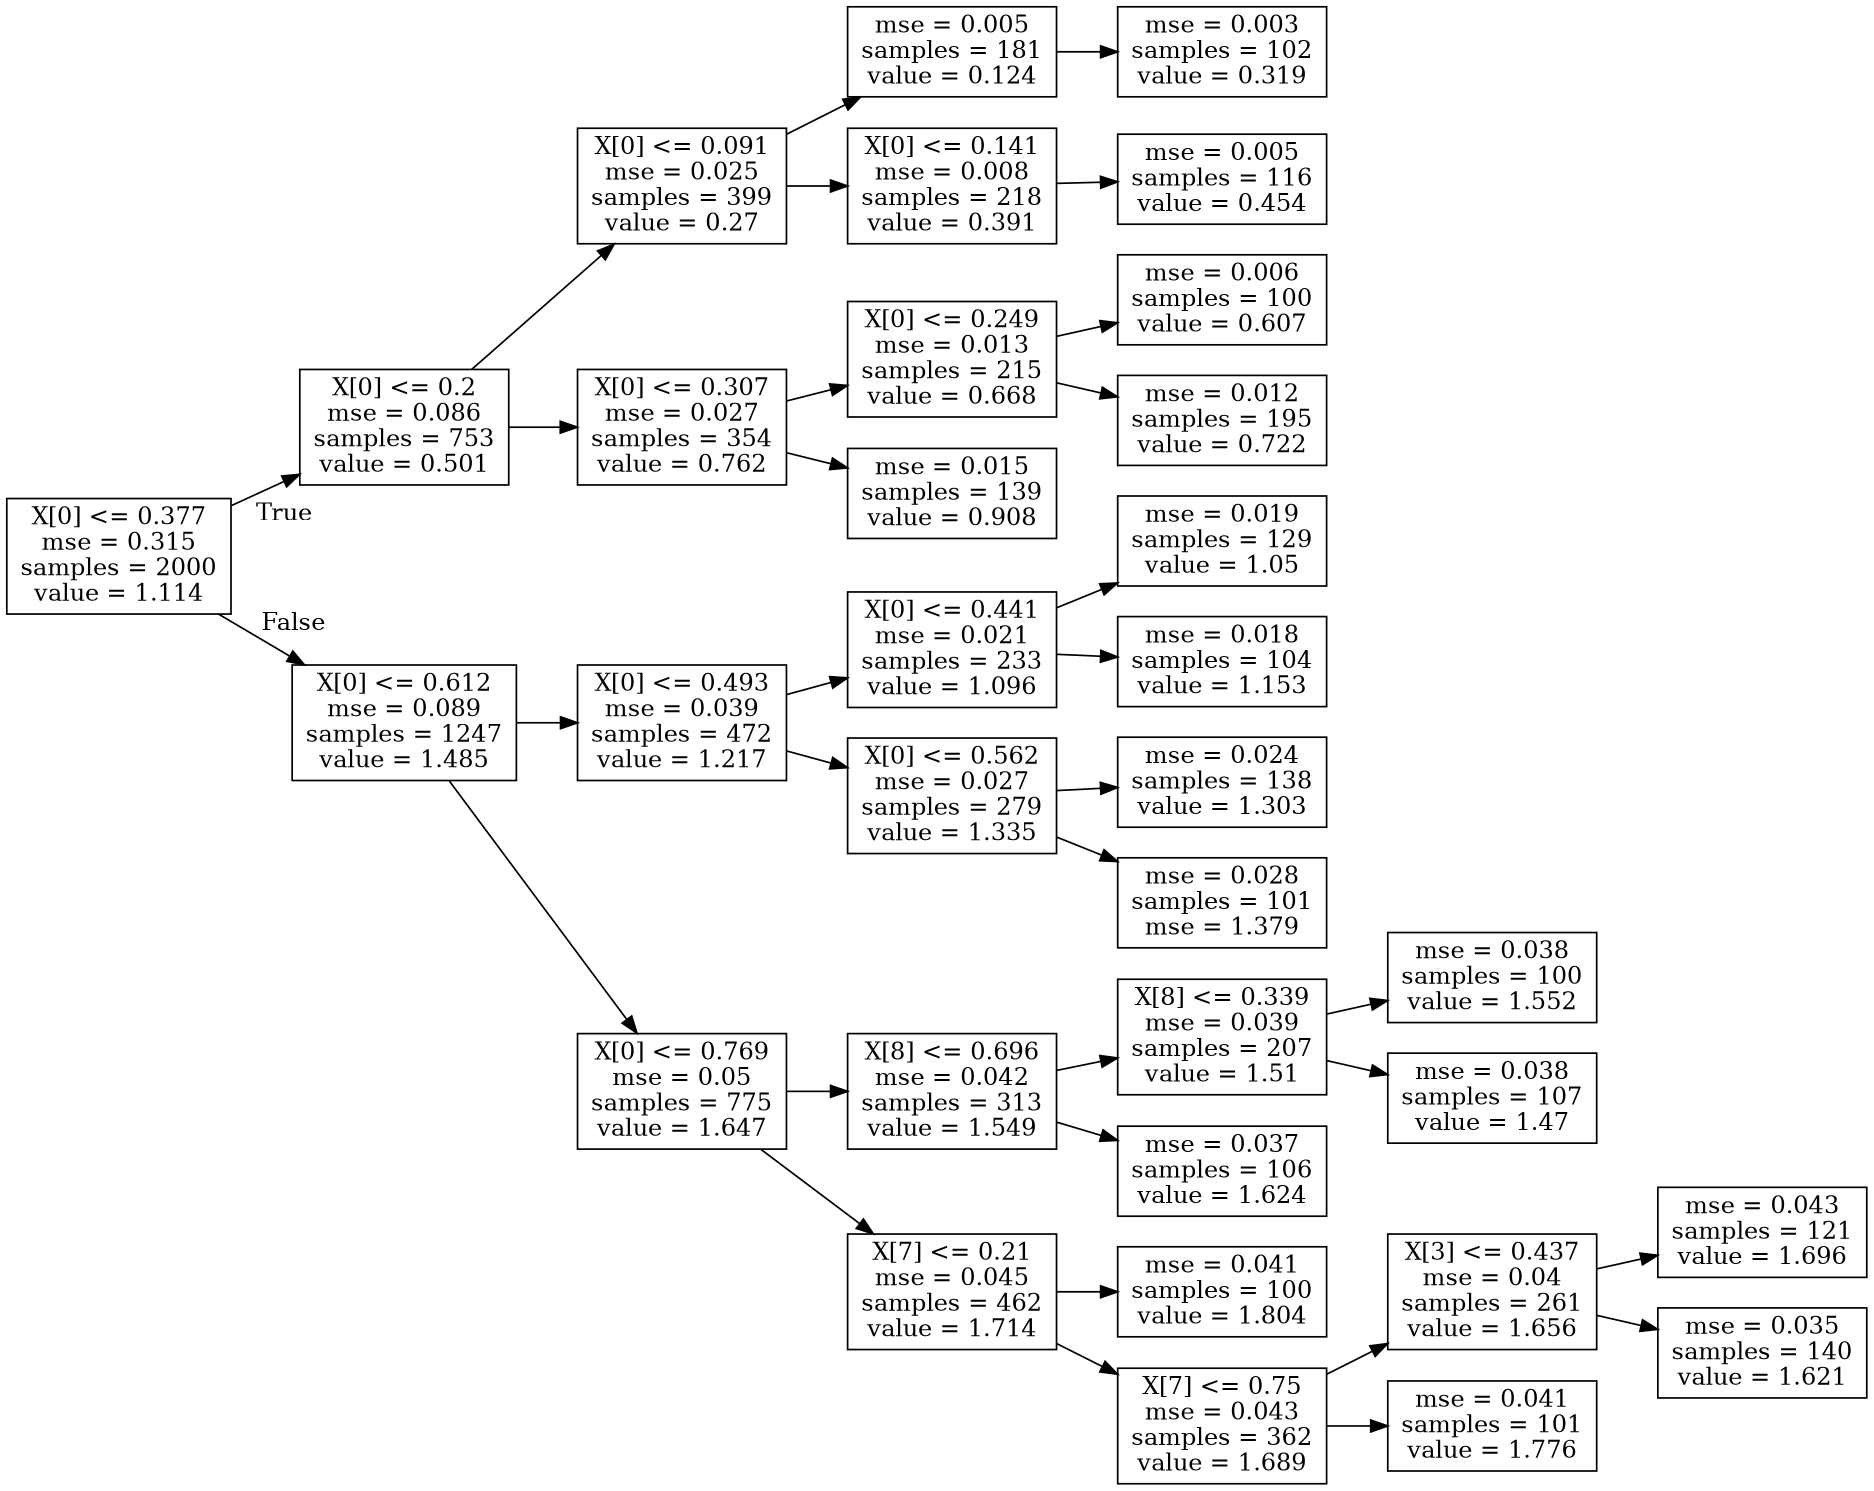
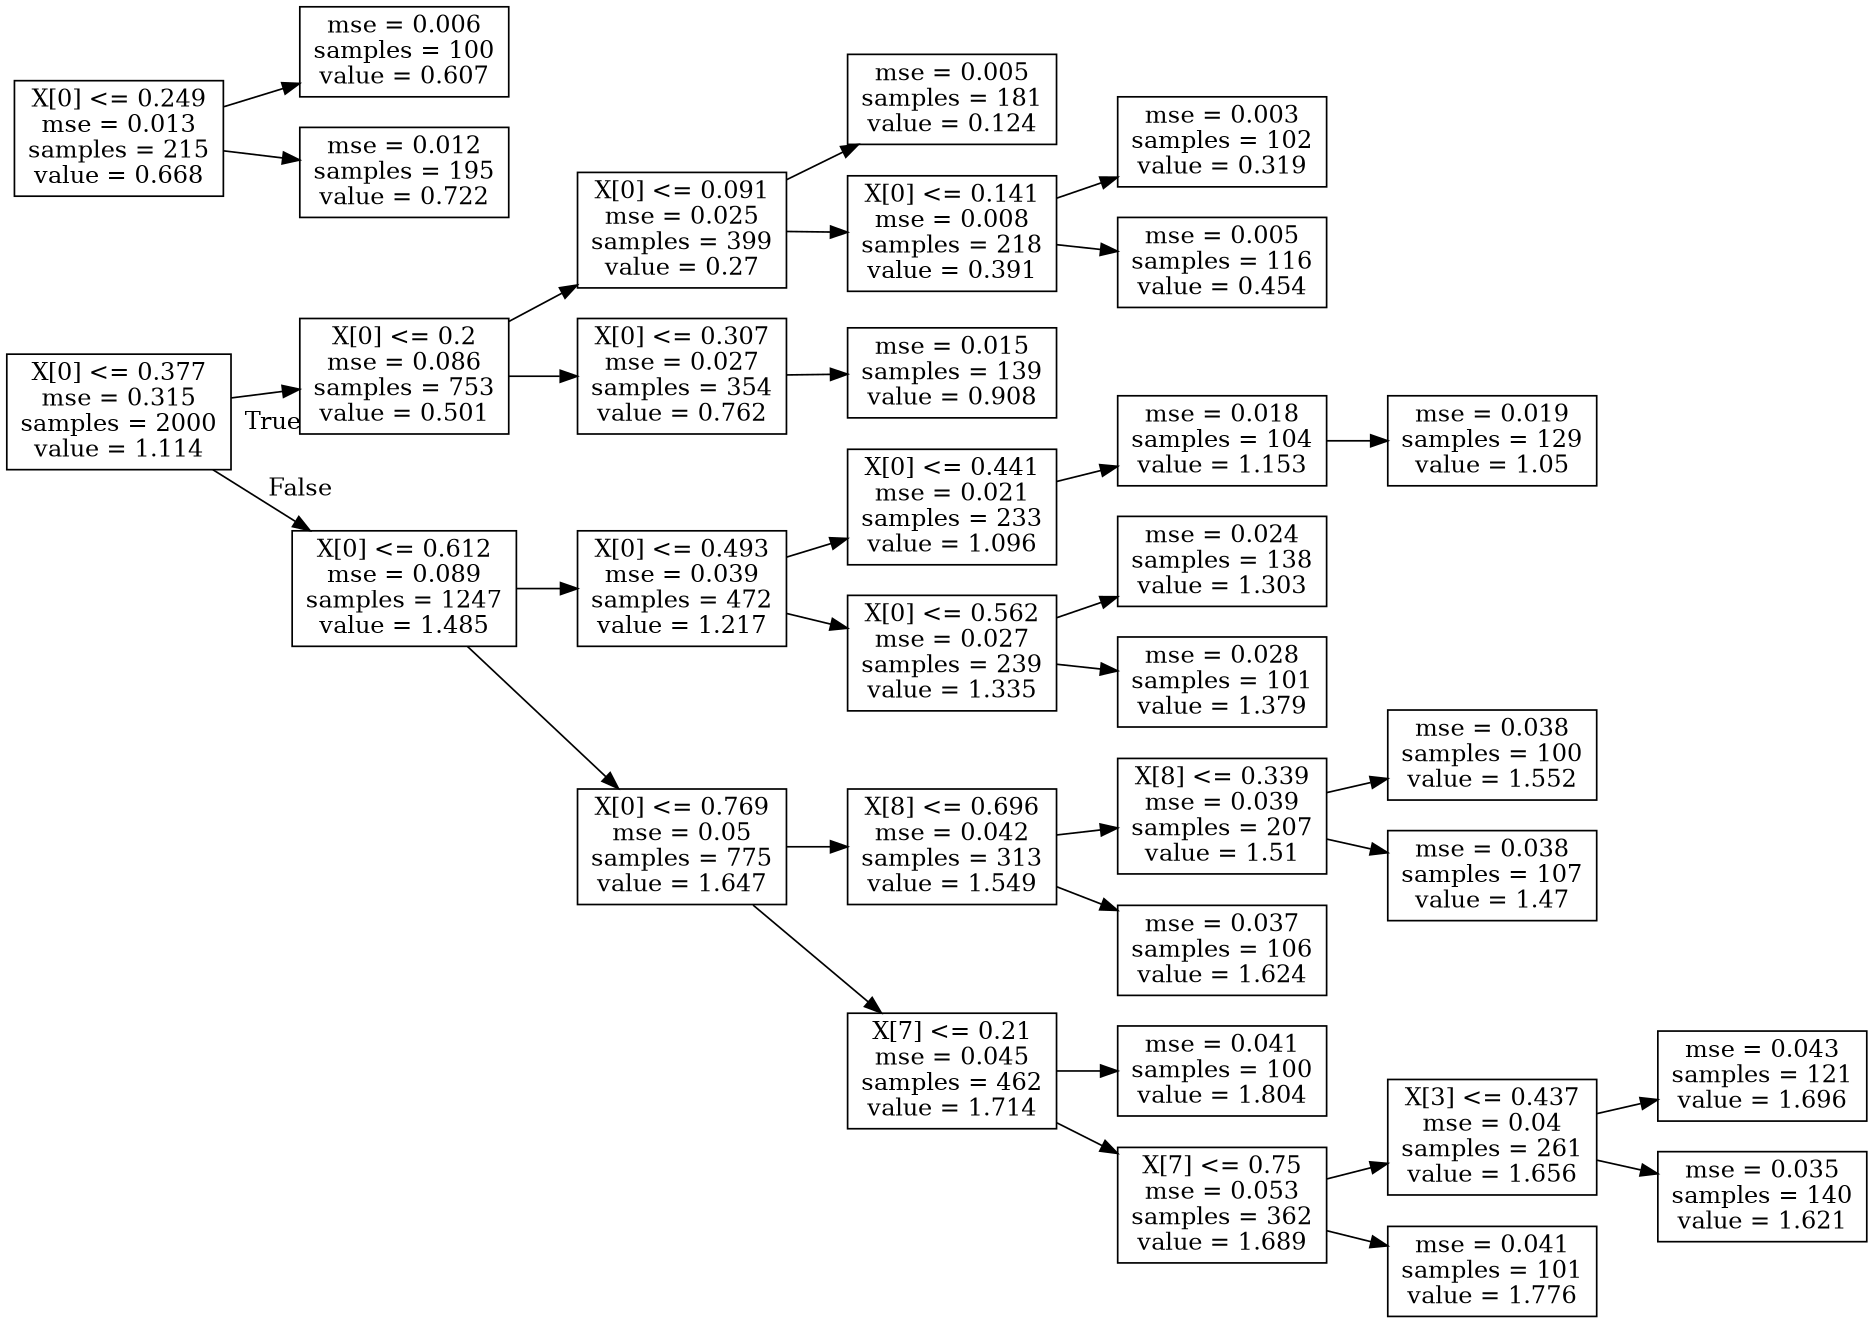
edge "mse = 0.005 samples = 181 value = 0.124" -> "mse = 0.003 samples = 102 value = 0.319": now "X[0] <= 0.141 mse = 0.008 samples = 218 value = 0.391" -> "mse = 0.003 samples = 102 value = 0.319"
edge "X[0] <= 0.307 mse = 0.027 samples = 354 value = 0.762" -> "X[0] <= 0.249 mse = 0.013 samples = 215 value = 0.668": removed
edge "X[0] <= 0.441 mse = 0.021 samples = 233 value = 1.096" -> "mse = 0.019 samples = 129 value = 1.05": now "mse = 0.018 samples = 104 value = 1.153" -> "mse = 0.019 samples = 129 value = 1.05"
node "X[0] <= 0.562 mse = 0.027 samples = 279 value = 1.335": label "X[0] <= 0.562 mse = 0.027 samples = 279 value = 1.335" -> "X[0] <= 0.562 mse = 0.027 samples = 239 value = 1.335"
node "mse = 0.028 samples = 101 mse = 1.379": label "mse = 0.028 samples = 101 mse = 1.379" -> "mse = 0.028 samples = 101 value = 1.379"
node "X[7] <= 0.75 mse = 0.043 samples = 362 value = 1.689": label "X[7] <= 0.75 mse = 0.043 samples = 362 value = 1.689" -> "X[7] <= 0.75 mse = 0.053 samples = 362 value = 1.689"
